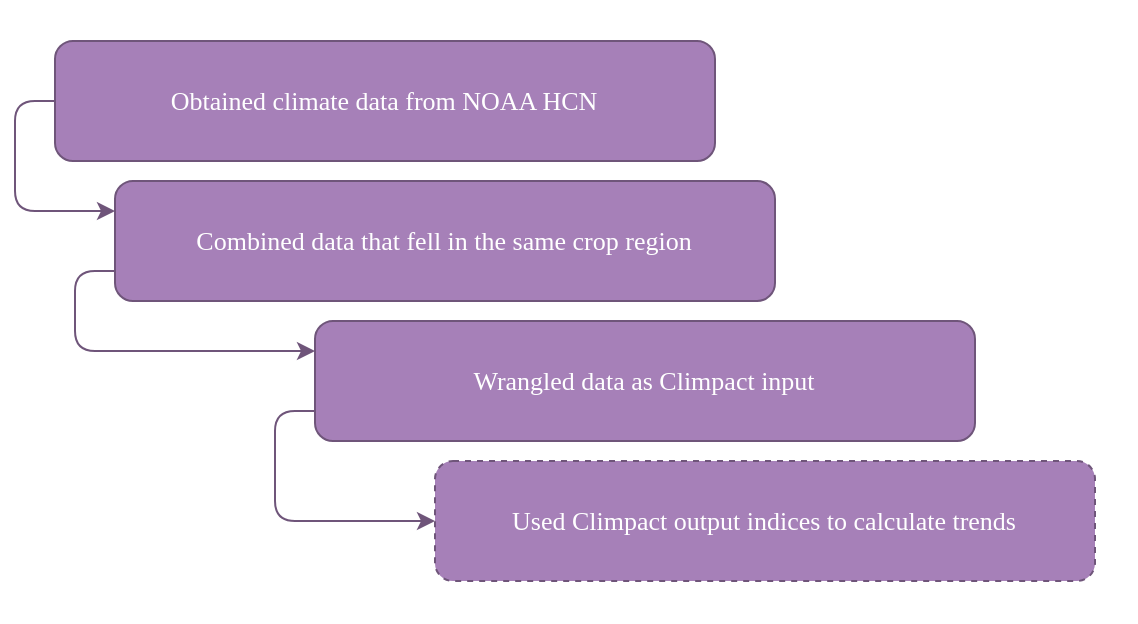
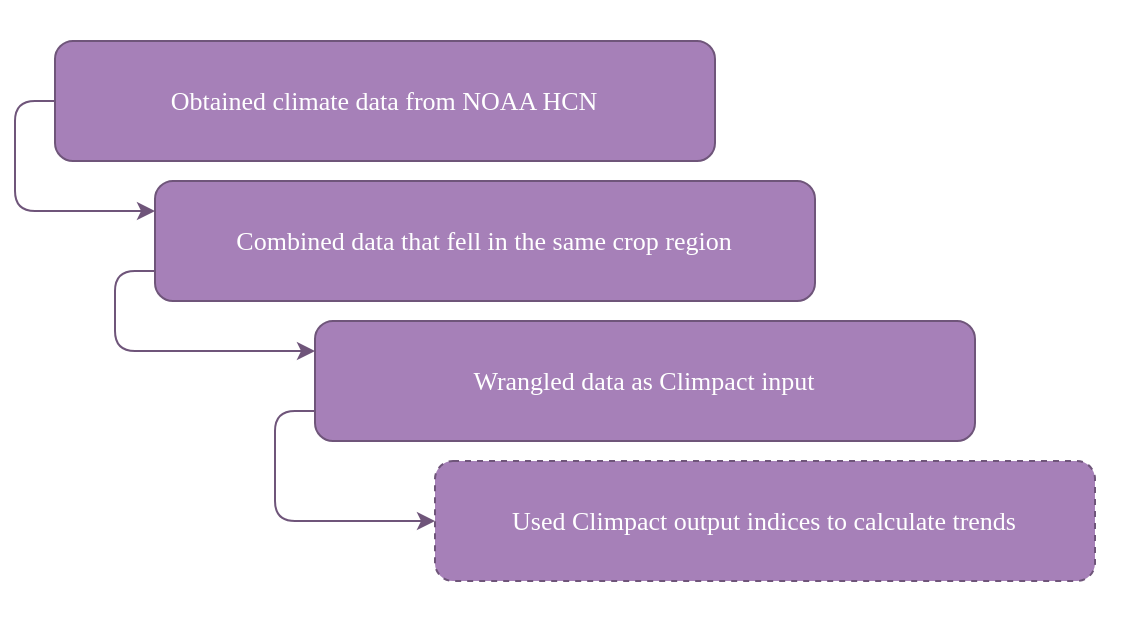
node "Combined data that fell in the same crop region": moved (445, 241) -> (485, 241)
